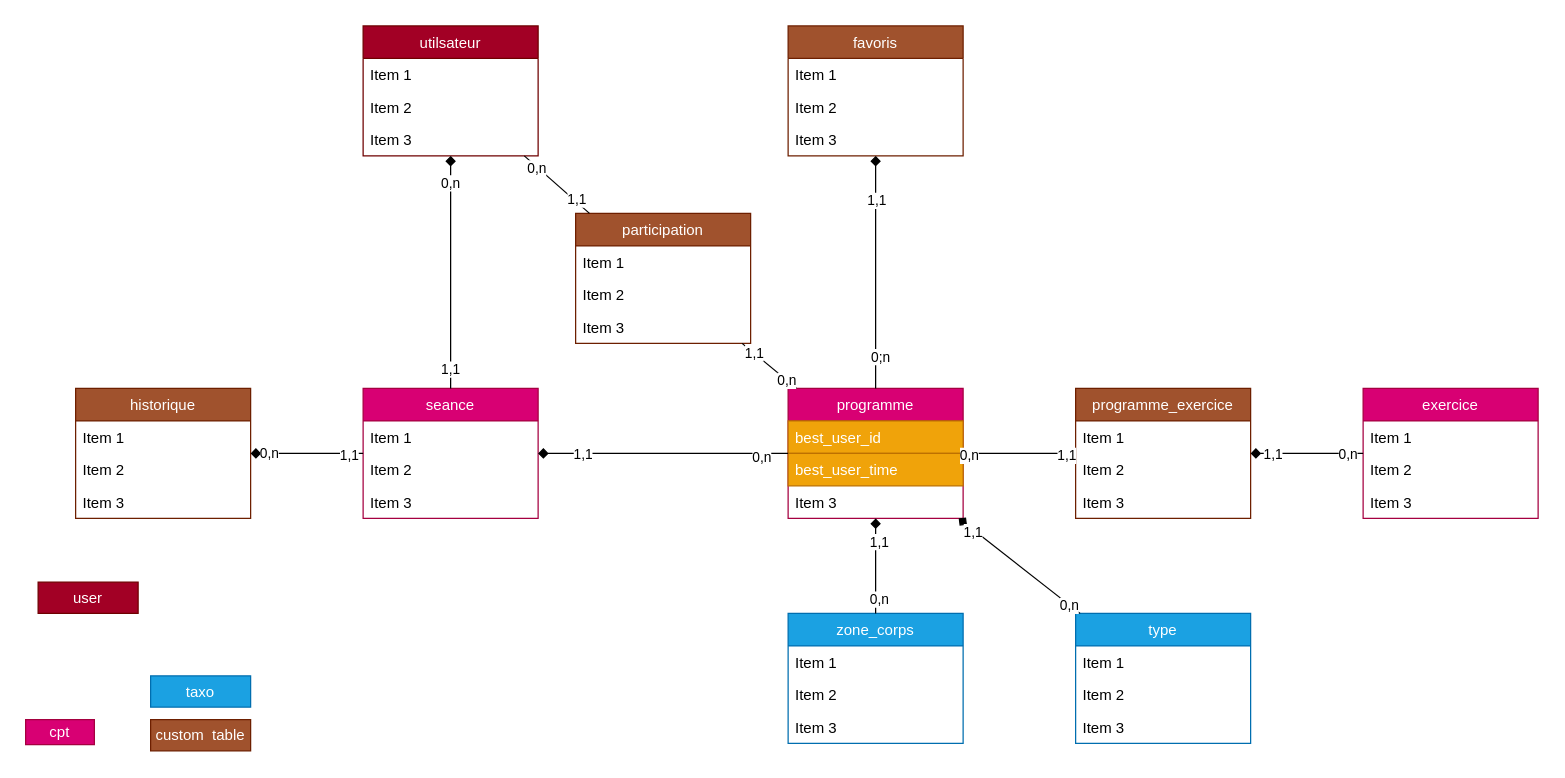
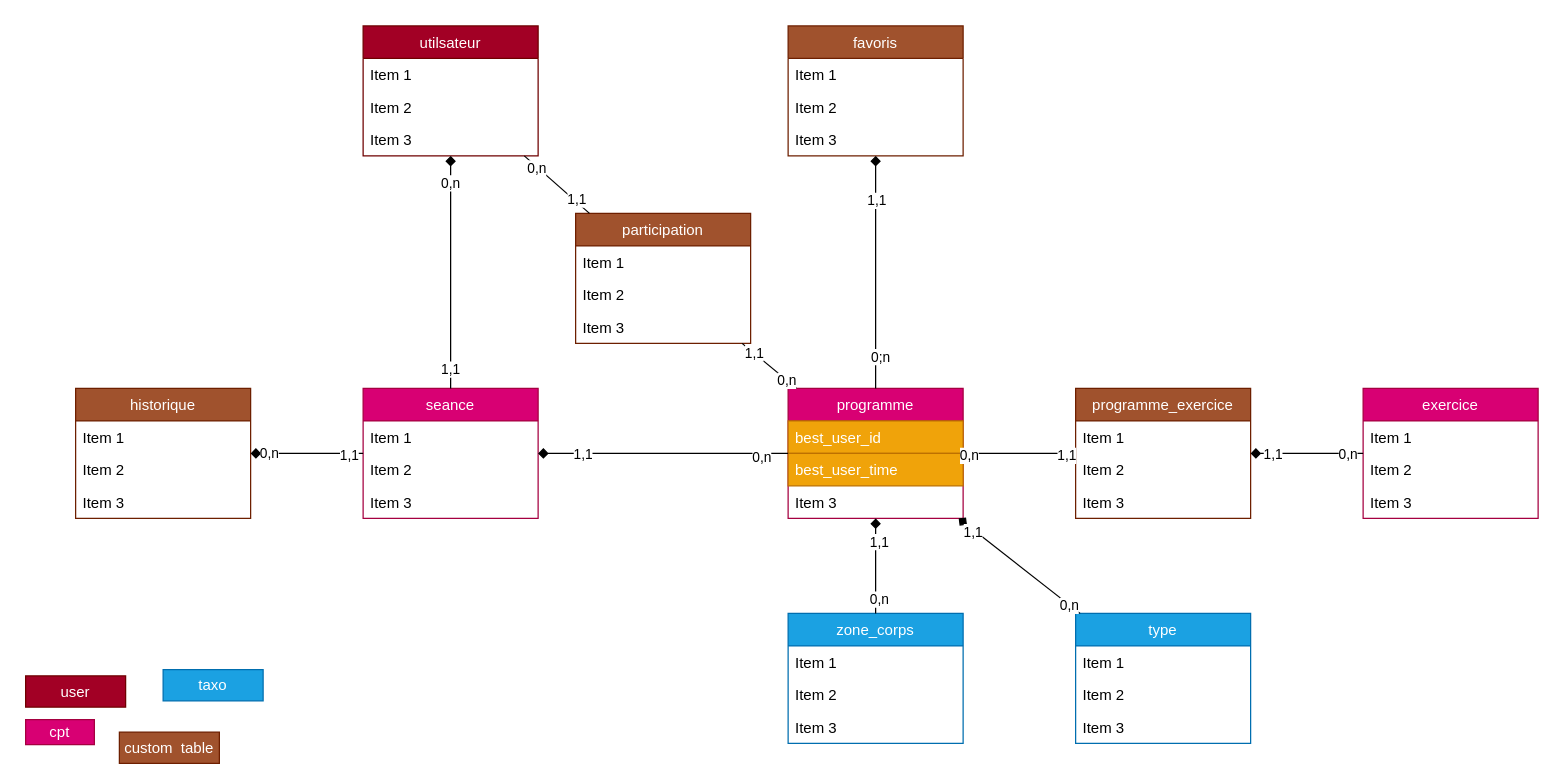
node "user": moved (88, 598) -> (76, 691)
node "taxo": moved (201, 691) -> (213, 685)
node "custom table": moved (201, 735) -> (169, 748)
